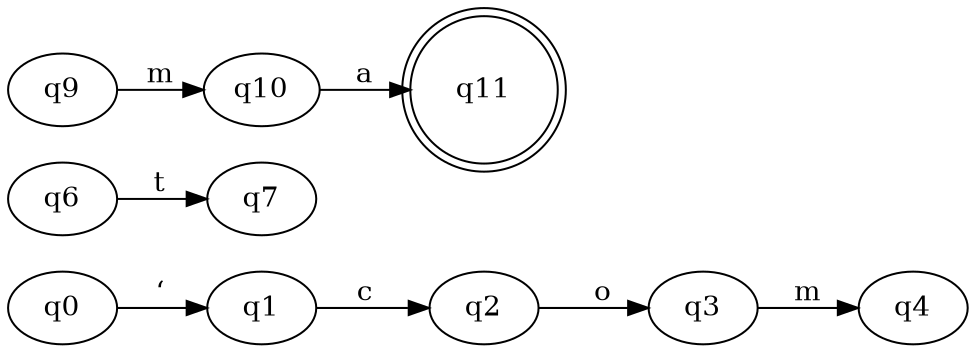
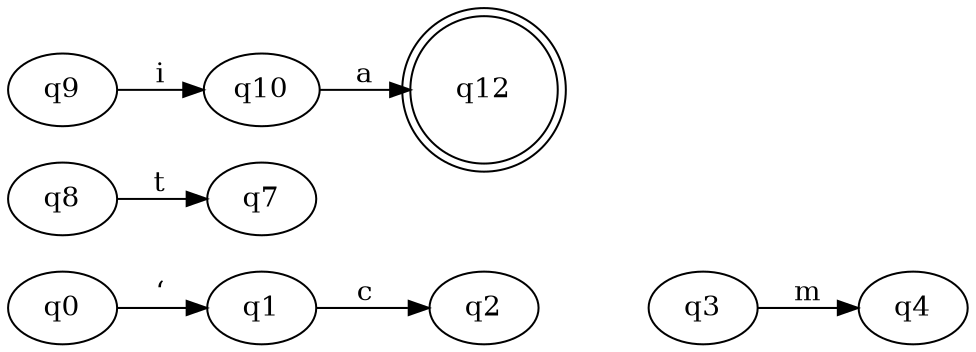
edge "q9" -> "q10": label "m" -> "i"
node "q11": label "q11" -> "q12"
node "q6": label "q6" -> "q8"
edge "q2" -> "q3": removed, label "o"
